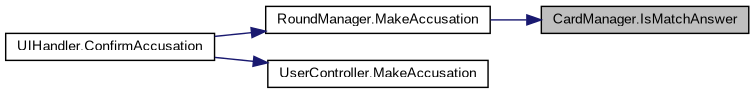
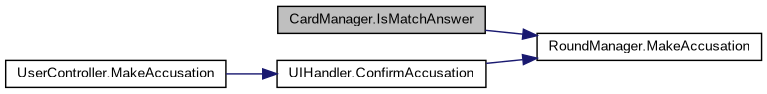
edge "RoundManager.MakeAccusation" -> "CardManager.IsMatchAnswer": reversed
edge "UIHandler.ConfirmAccusation" -> "UserController.MakeAccusation": reversed
